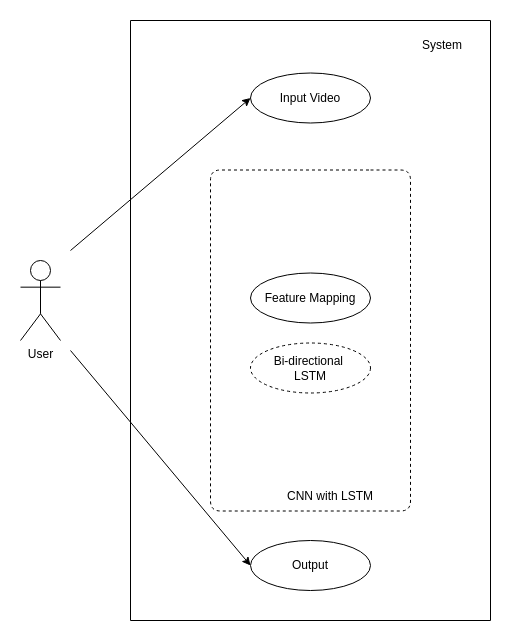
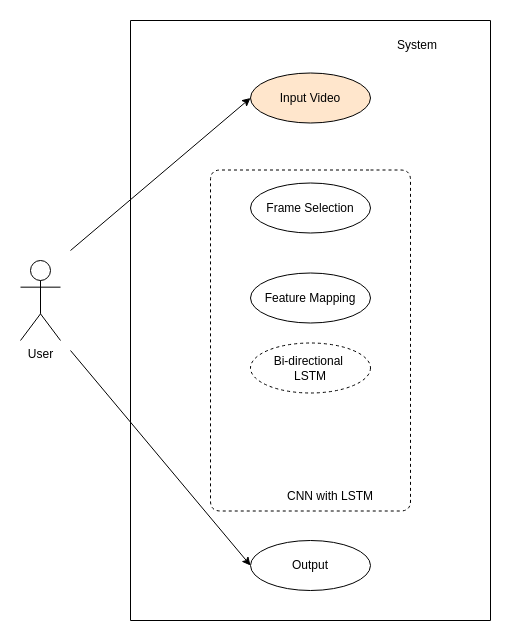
node "System": moved (451, 46) -> (426, 46)
node "Input Video": fillcolor #ffffff -> #ffe6cc
node "Frame Selection": added
